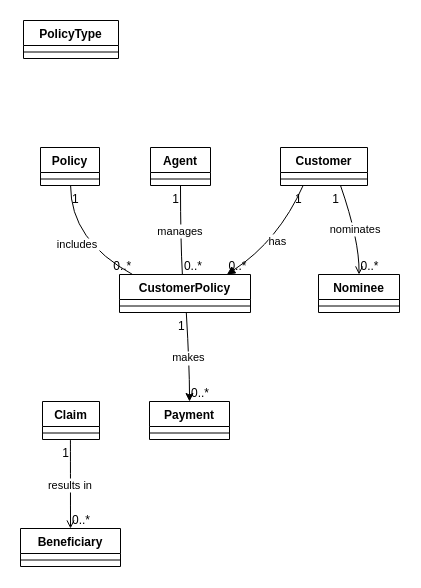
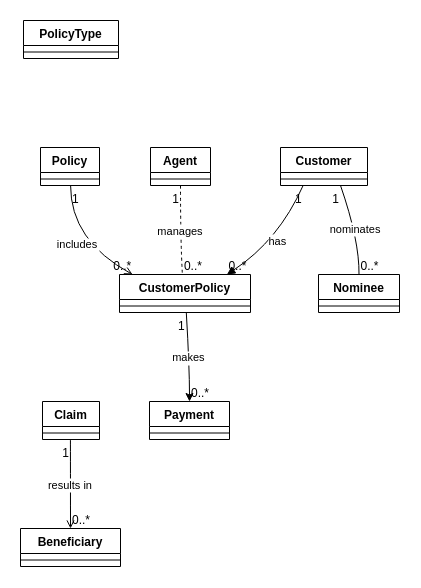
edge "Agent" -- "CustomerPolicy": style solid -> dashed
edge "Customer" -> "Nominee": arrowhead open -> none
edge "Policy" -- "CustomerPolicy": arrowhead none -> open
